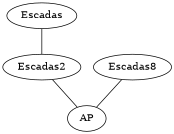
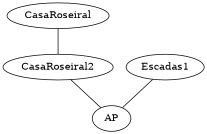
node "Escadas": label "Escadas" -> "CasaRoseiral"
node "Escadas2": label "Escadas2" -> "CasaRoseiral2"
node "Escadas8": label "Escadas8" -> "Escadas1"
